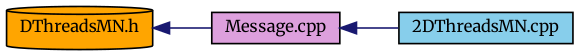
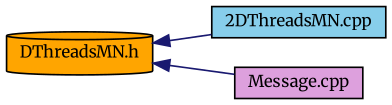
edge "2DThreadsMN.cpp" -> "Message.cpp": now "2DThreadsMN.cpp" -> "DThreadsMN.h"
